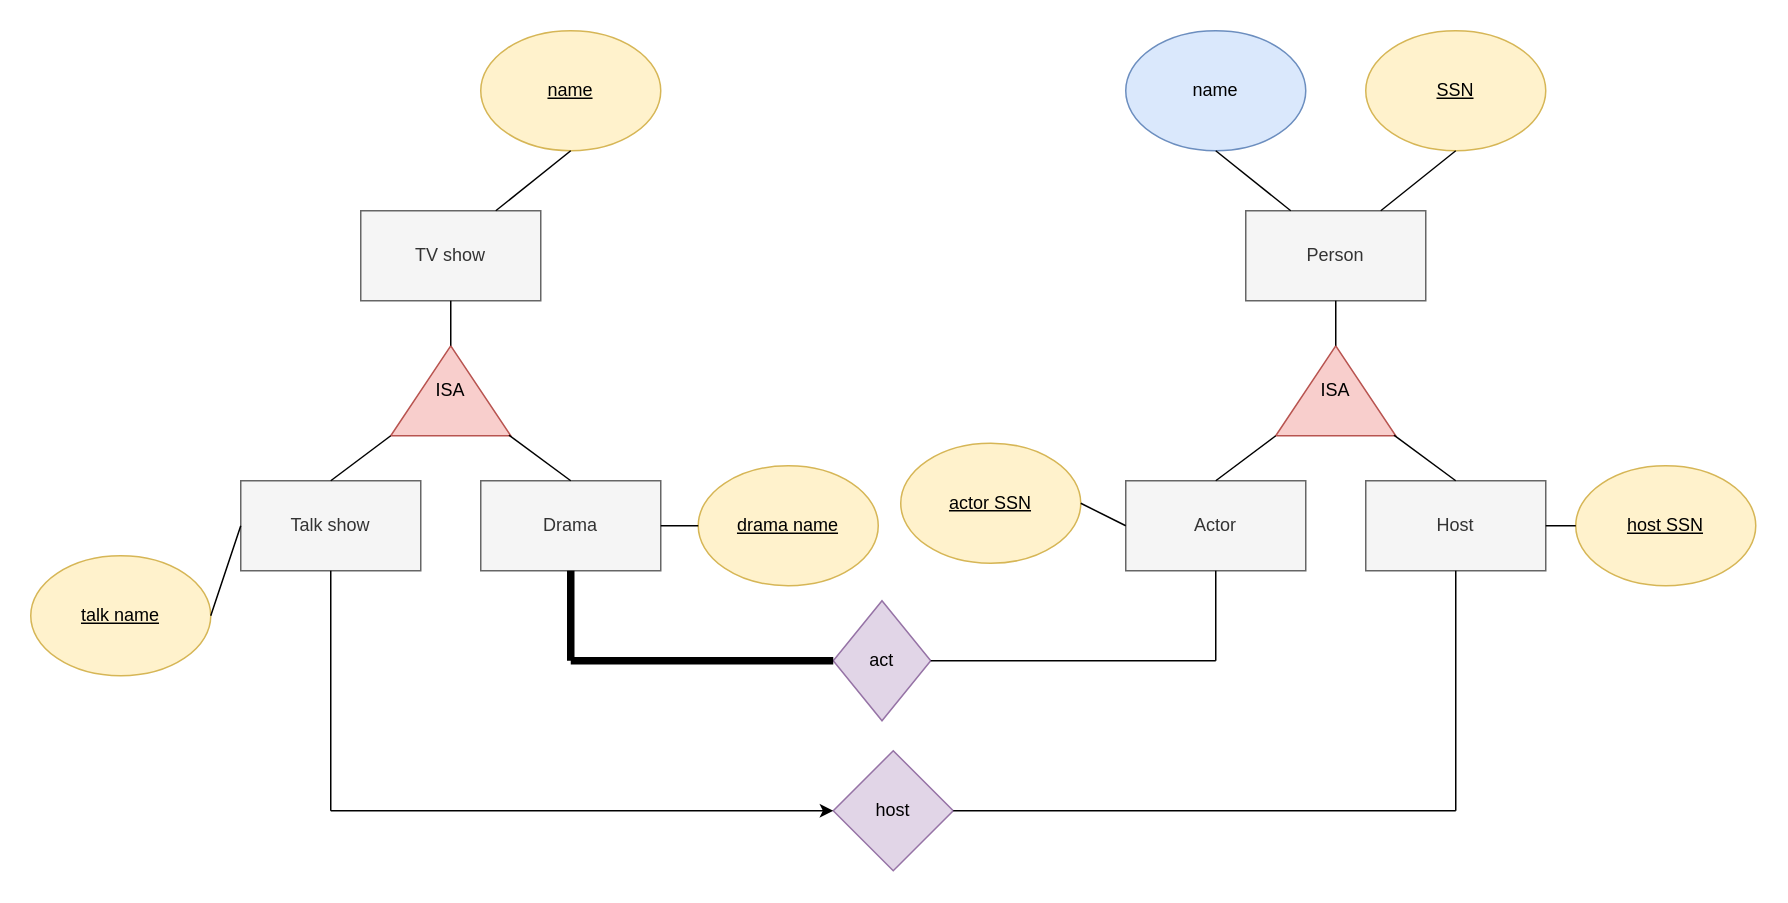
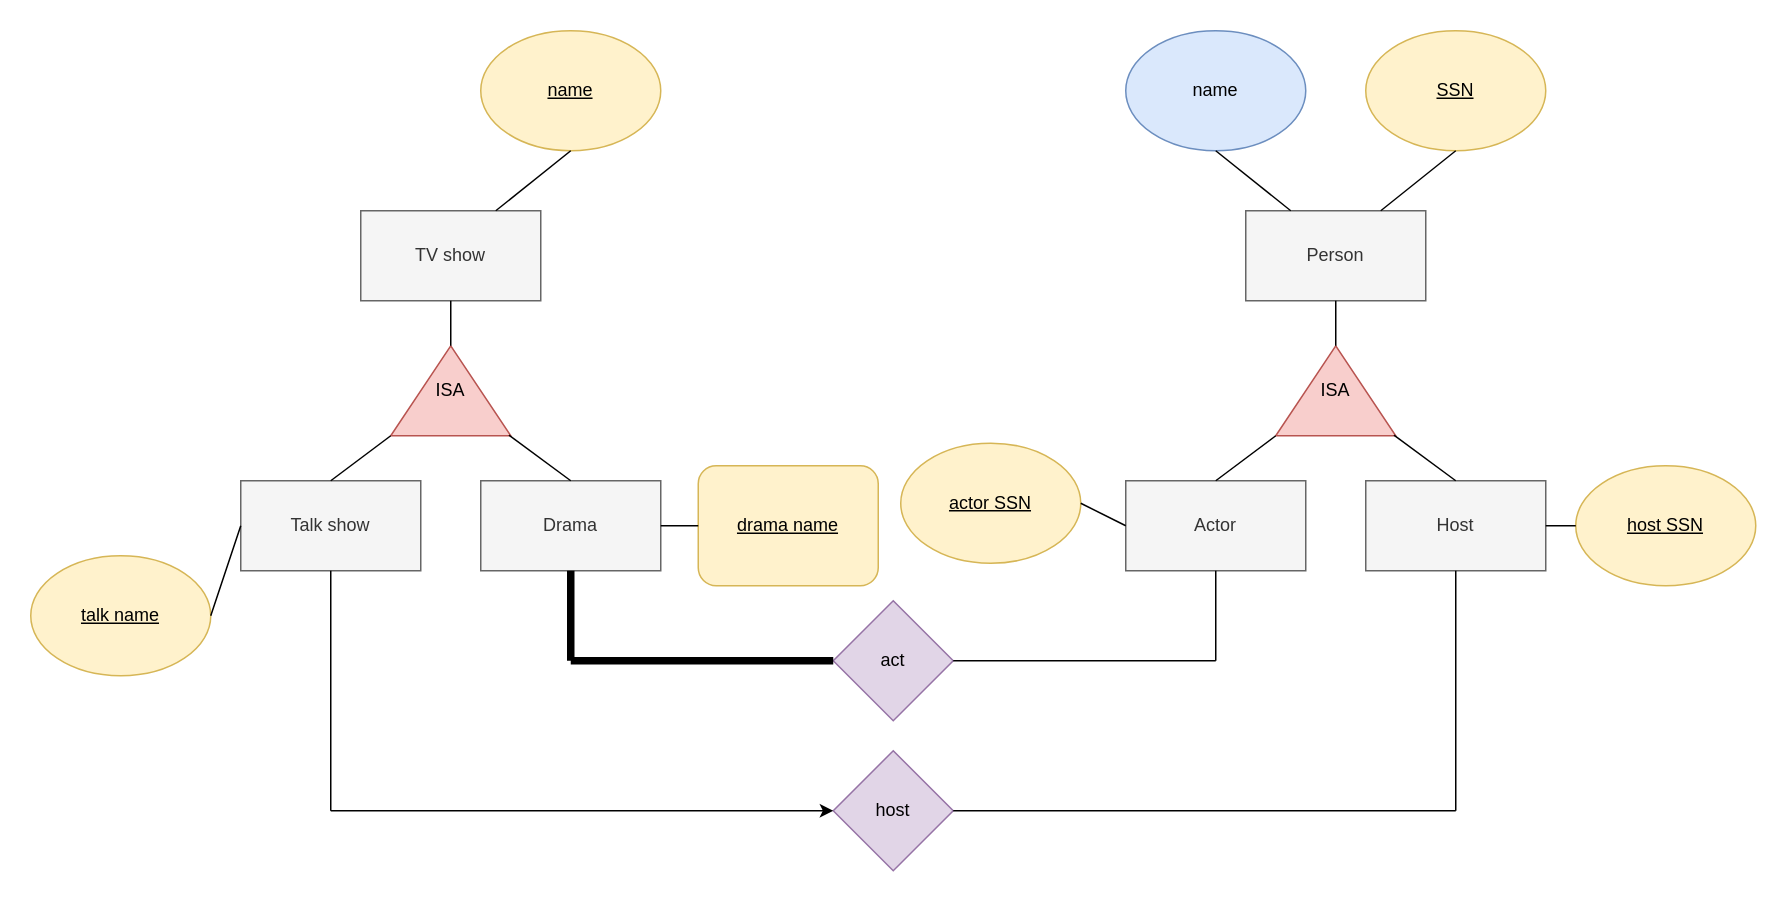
node "drama name": shape ellipse -> rounded rectangle
node "act": size 98x120 -> 120x120
